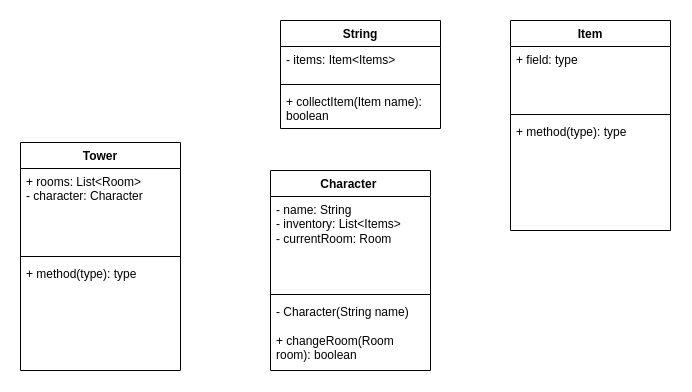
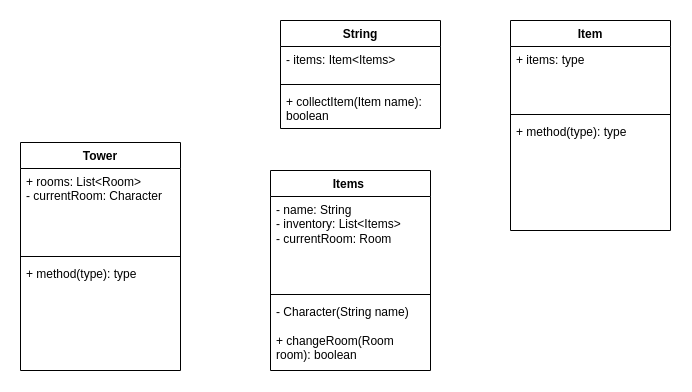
node "+ field: type": label "+ field: type" -> "+ items: type"
node "Character": label "Character" -> "Items"
node "+ rooms: List<Room> - character: Character": label "+ rooms: List<Room> - character: Character" -> "+ rooms: List<Room> - currentRoom: Character"
